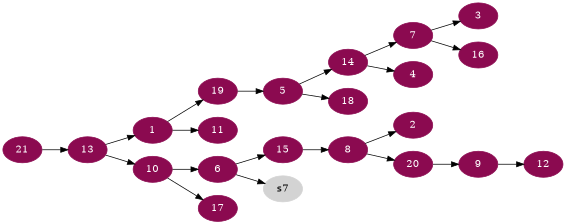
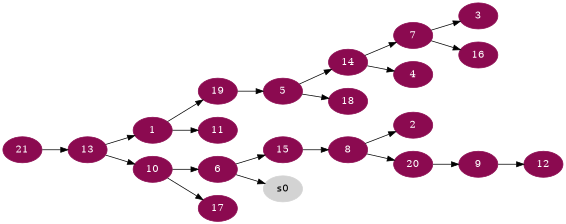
node "s7": label "s7" -> "s0"
